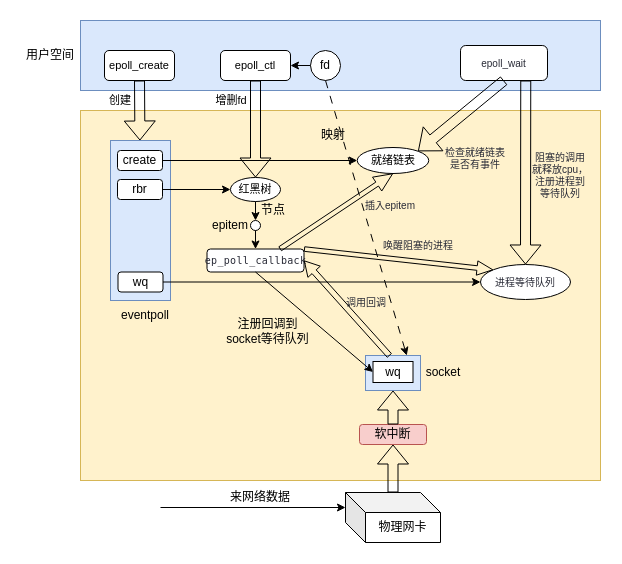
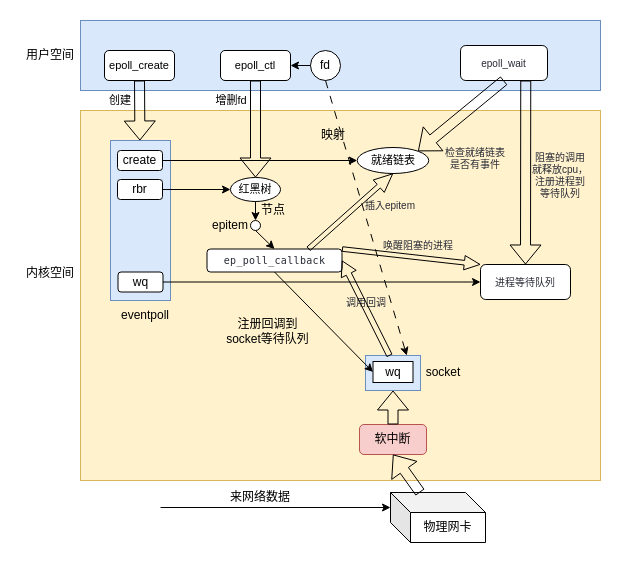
node "ep_poll_callback": size 97x23 -> 135x23
node "内核空间": added
node "进程等待队列": shape ellipse -> rounded rectangle
node "软中断": size 67x20 -> 67x30
node "物理网卡": moved (393, 518) -> (438, 518)
